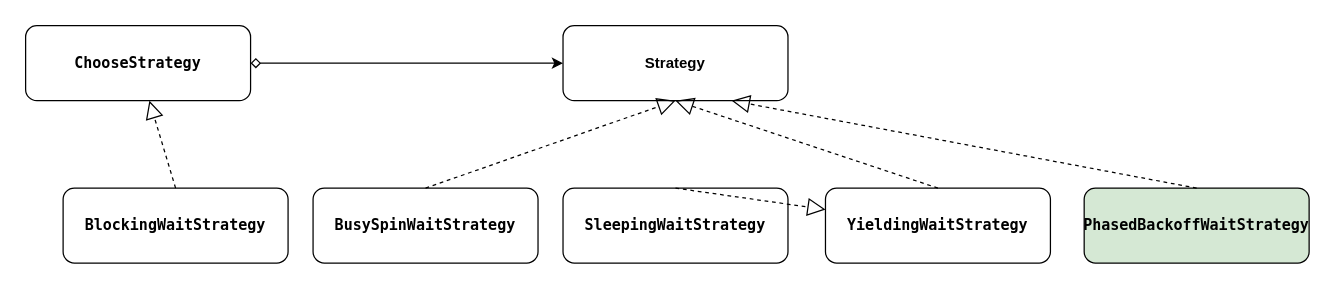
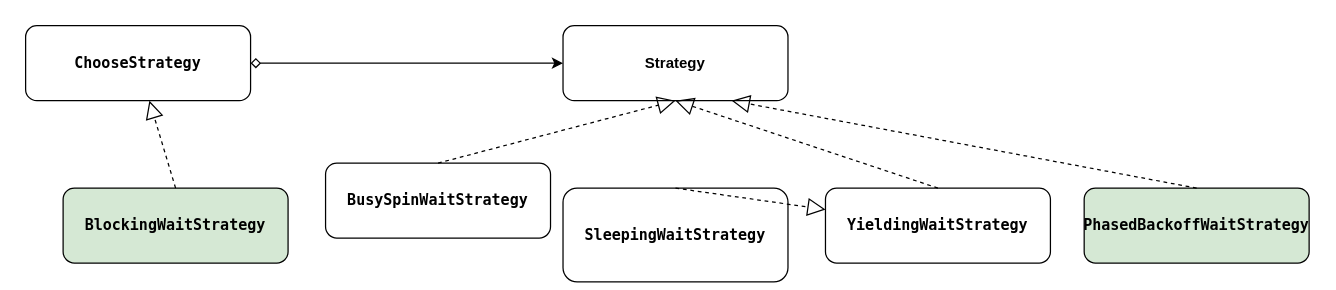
node "BlockingWaitStrategy": fillcolor #ffffff -> #d5e8d4
node "BusySpinWaitStrategy": moved (426, 226) -> (438, 201)
node "SleepingWaitStrategy": size 225x75 -> 225x94
